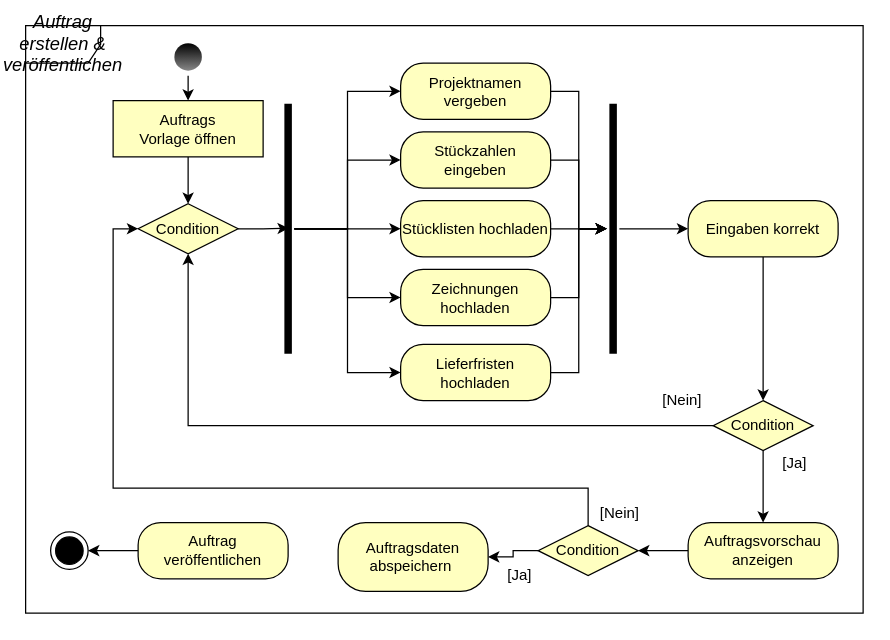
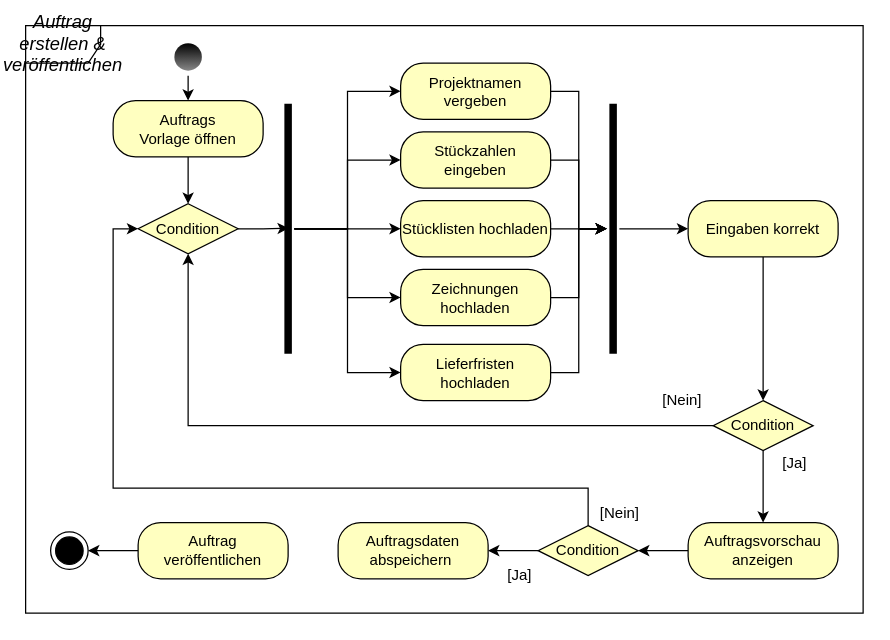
node "Auftrags Vorlage öffnen": shape rectangle -> rounded rectangle
node "Auftragsdaten abspeichern": size 150x69 -> 150x56
